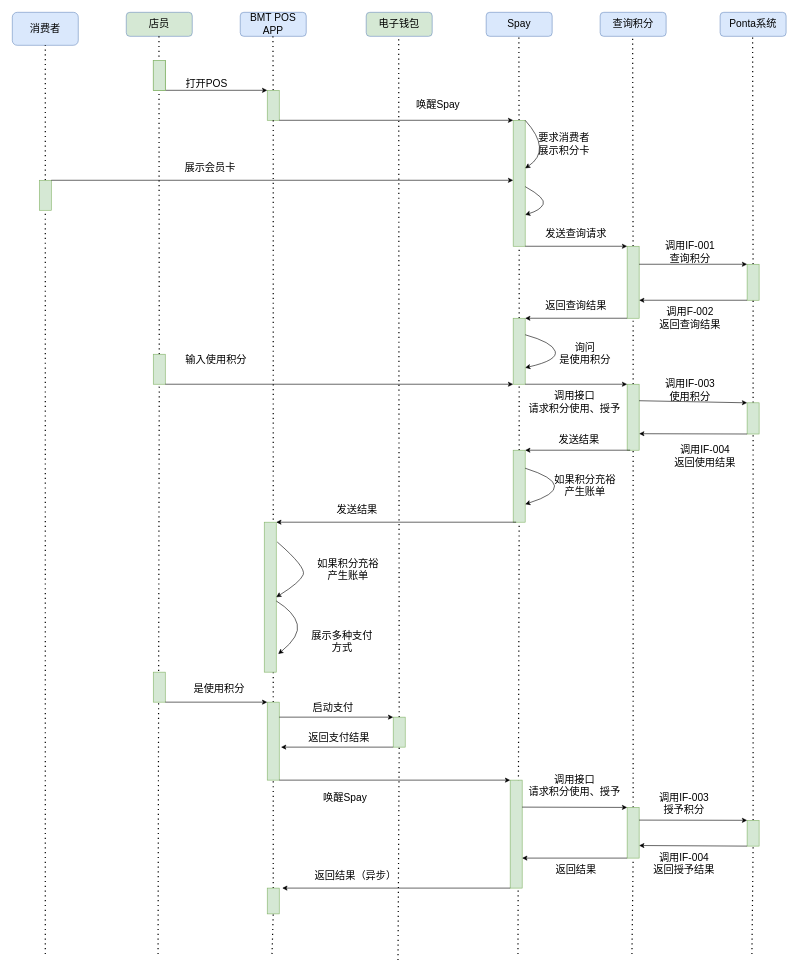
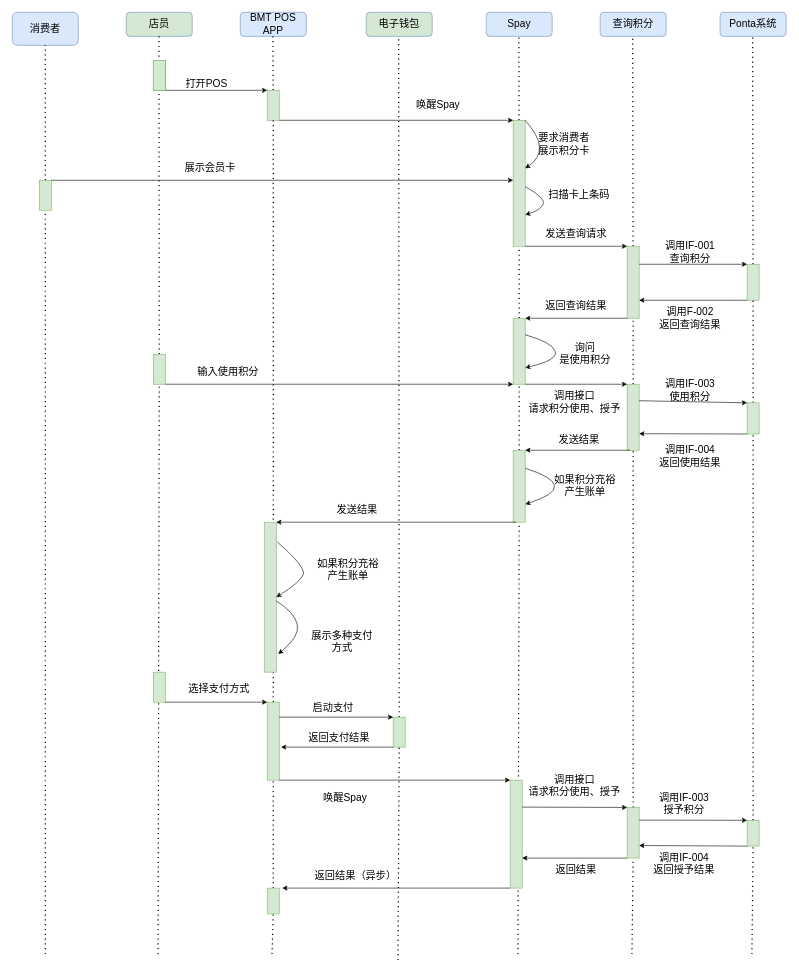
node "扫描卡上条码": added
node "输入使用积分": moved (216, 360) -> (228, 372)
node "调用IF-004 返回使用结果": moved (705, 456) -> (690, 456)
node "是使用积分": label "是使用积分" -> "选择支付方式"
